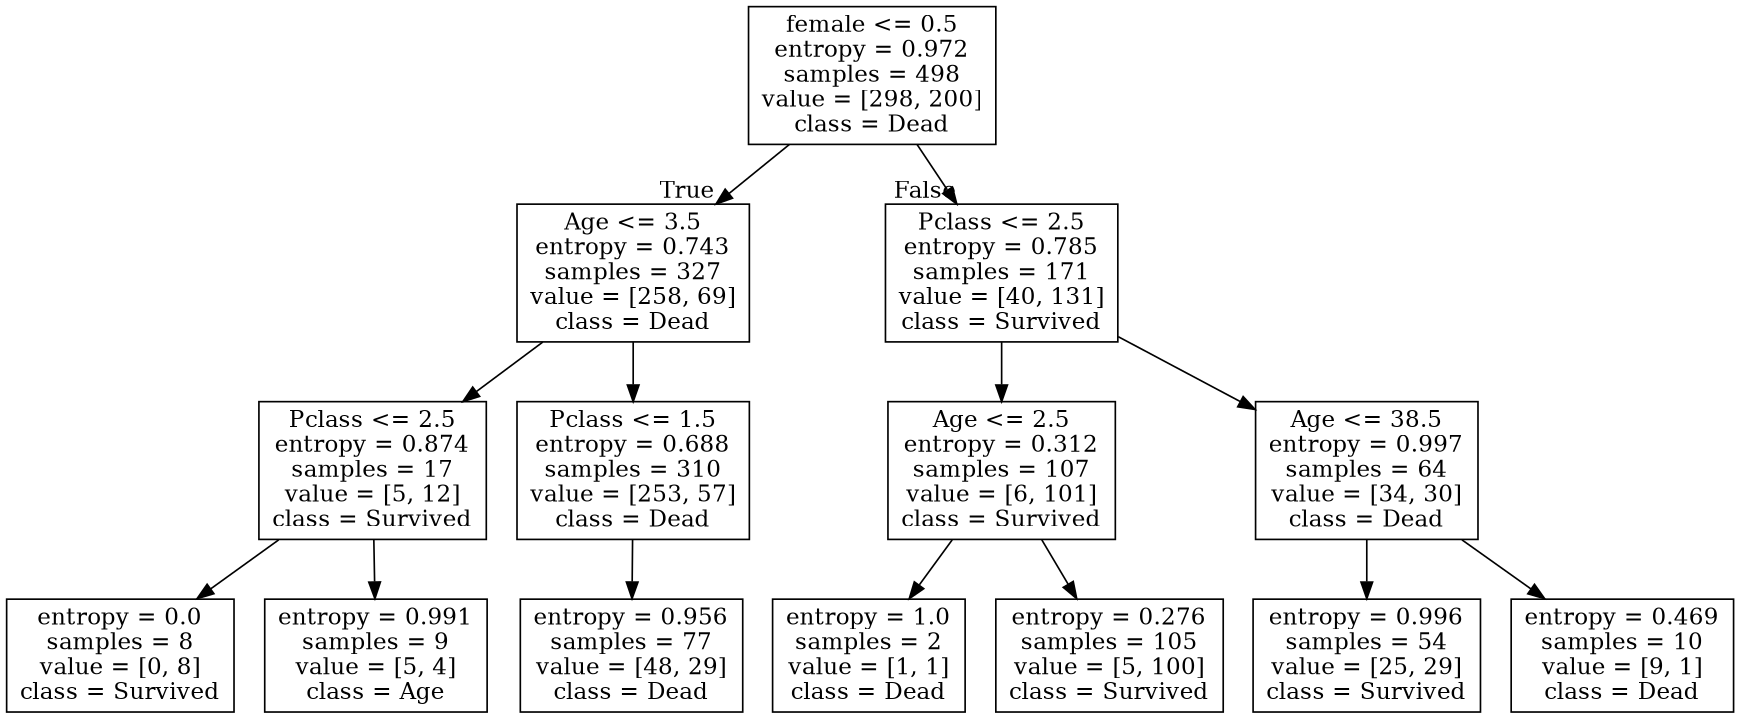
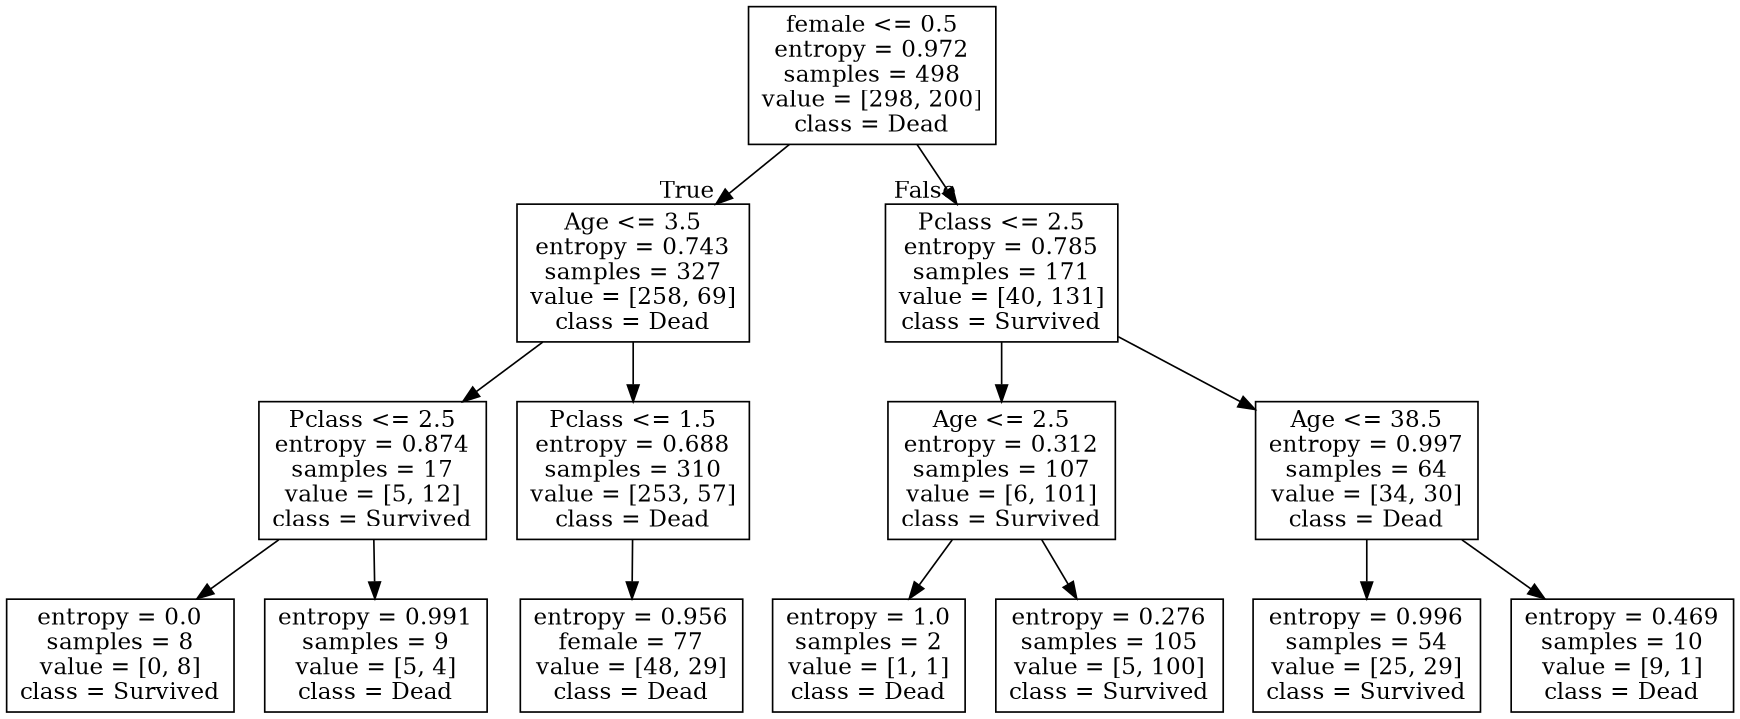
node "entropy = 0.991 samples = 9 value = [5, 4] class = Age": label "entropy = 0.991 samples = 9 value = [5, 4] class = Age" -> "entropy = 0.991 samples = 9 value = [5, 4] class = Dead"
node "entropy = 0.956 samples = 77 value = [48, 29] class = Dead": label "entropy = 0.956 samples = 77 value = [48, 29] class = Dead" -> "entropy = 0.956 female = 77 value = [48, 29] class = Dead"
